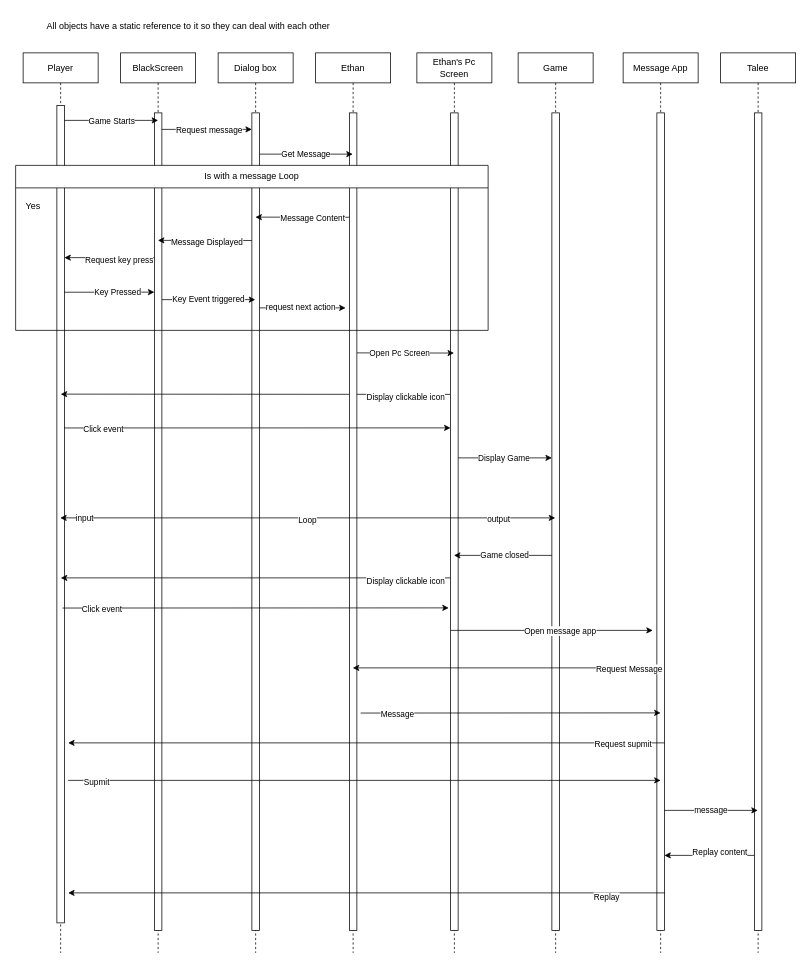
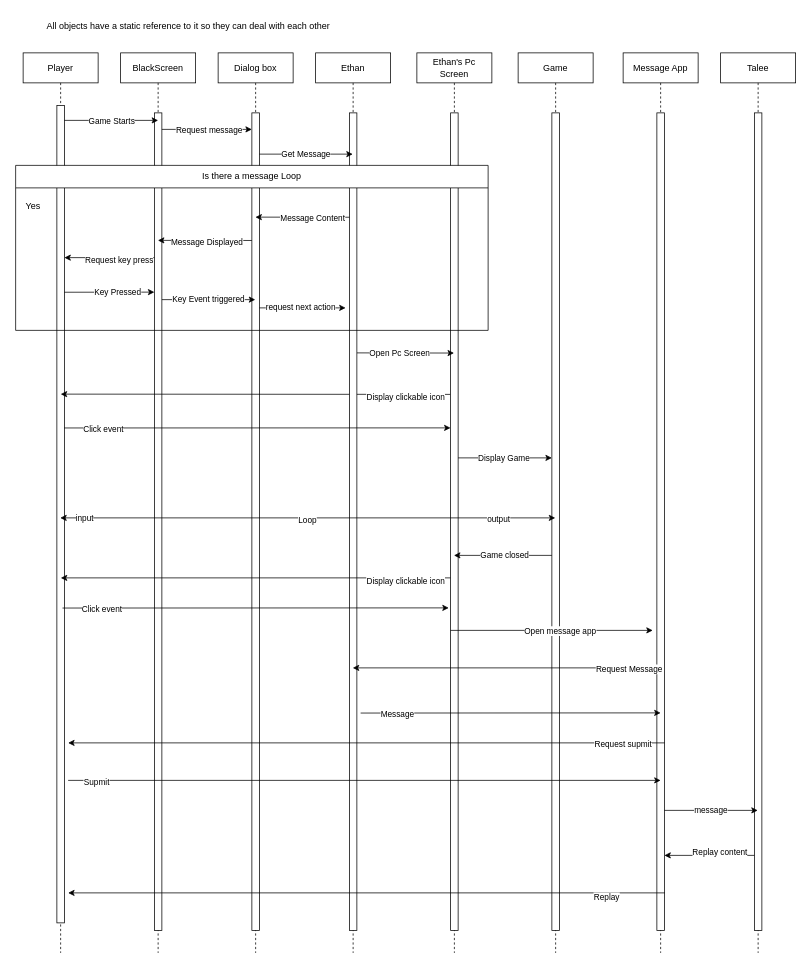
node "Is with a message Loop": label "Is with a message Loop" -> "Is there a message Loop"
